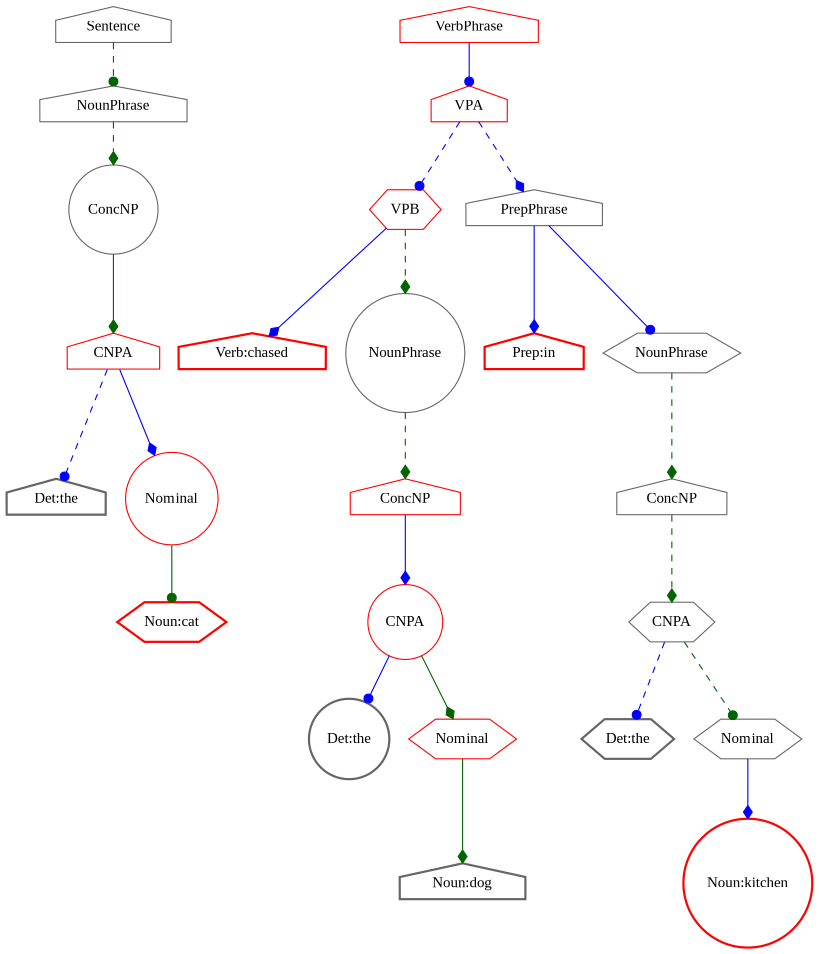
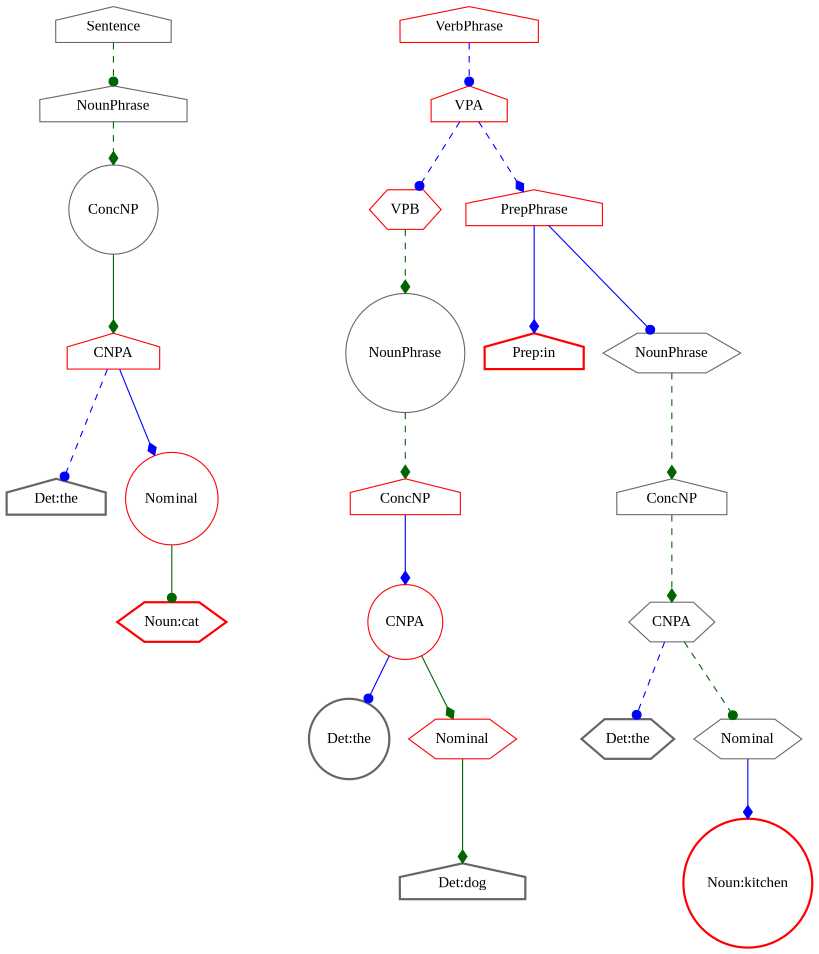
edge "VerbPhrase" -> "VPA": style solid -> dashed
node "PrepPhrase": color gray40 -> red
node "Verb:chased": removed
node "Noun:dog": label "Noun:dog" -> "Det:dog"
